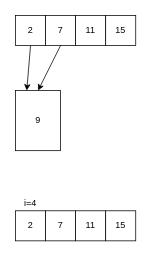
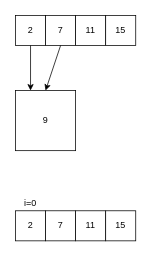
node "9": size 45x60 -> 60x60
node "i=4": label "i=4" -> "i=0"
